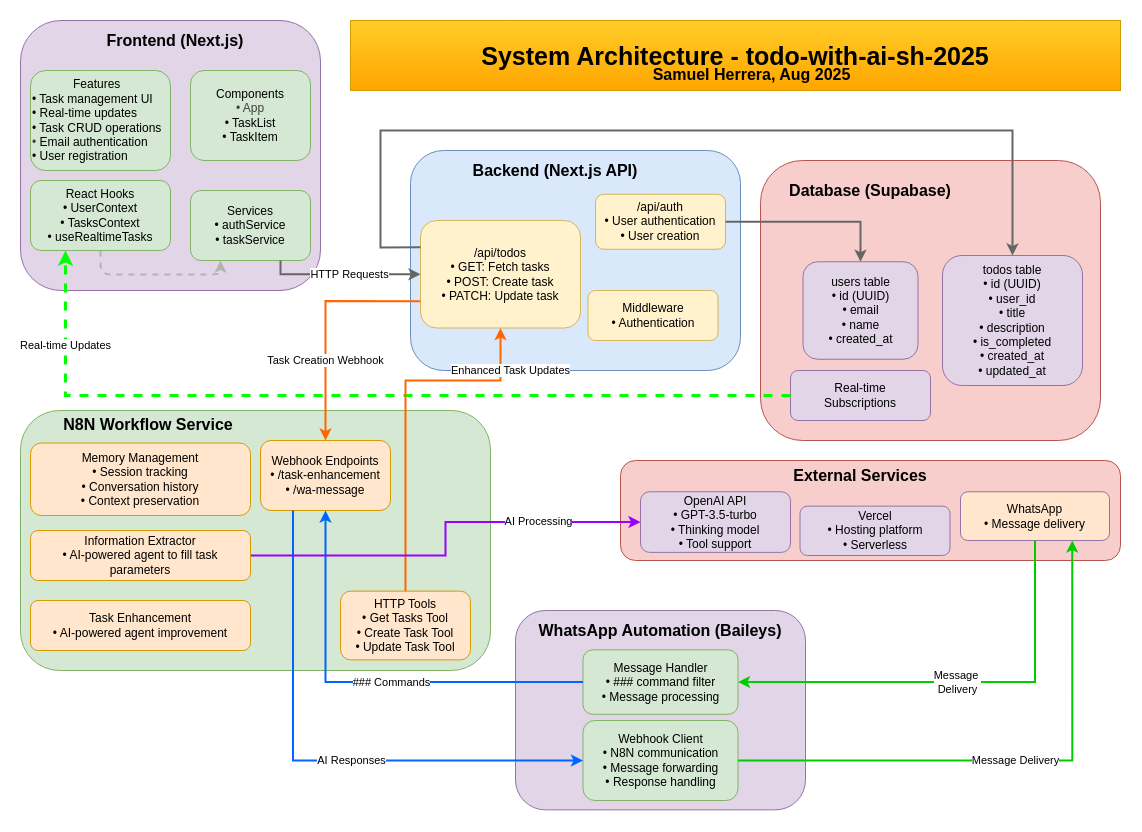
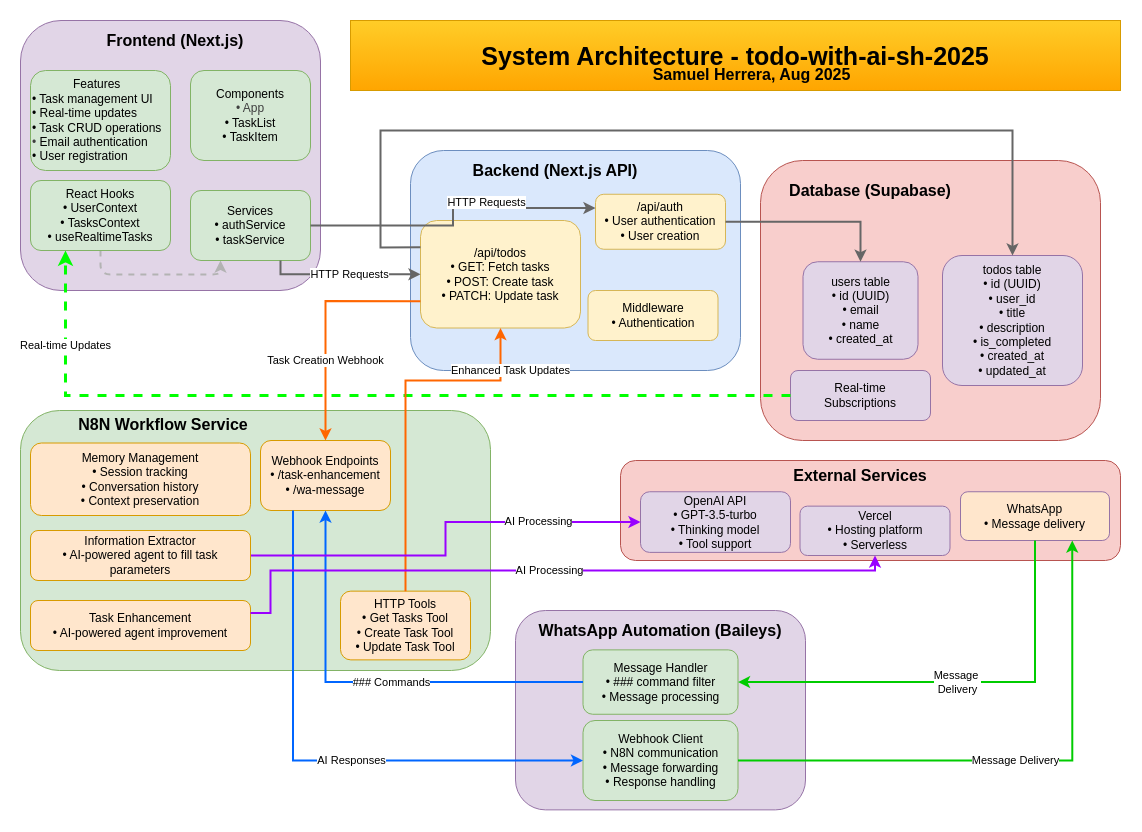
edge "Services • authService • taskService" -> "/api/auth • User authentication • User creation": added, label "HTTP Requests"
node "N8N Workflow Service": moved (149, 425) -> (164, 425)
edge "Task Enhancement • AI-powered agent improvement" -> "Vercel • Hosting platform • Serverless": added, label "AI Processing"
